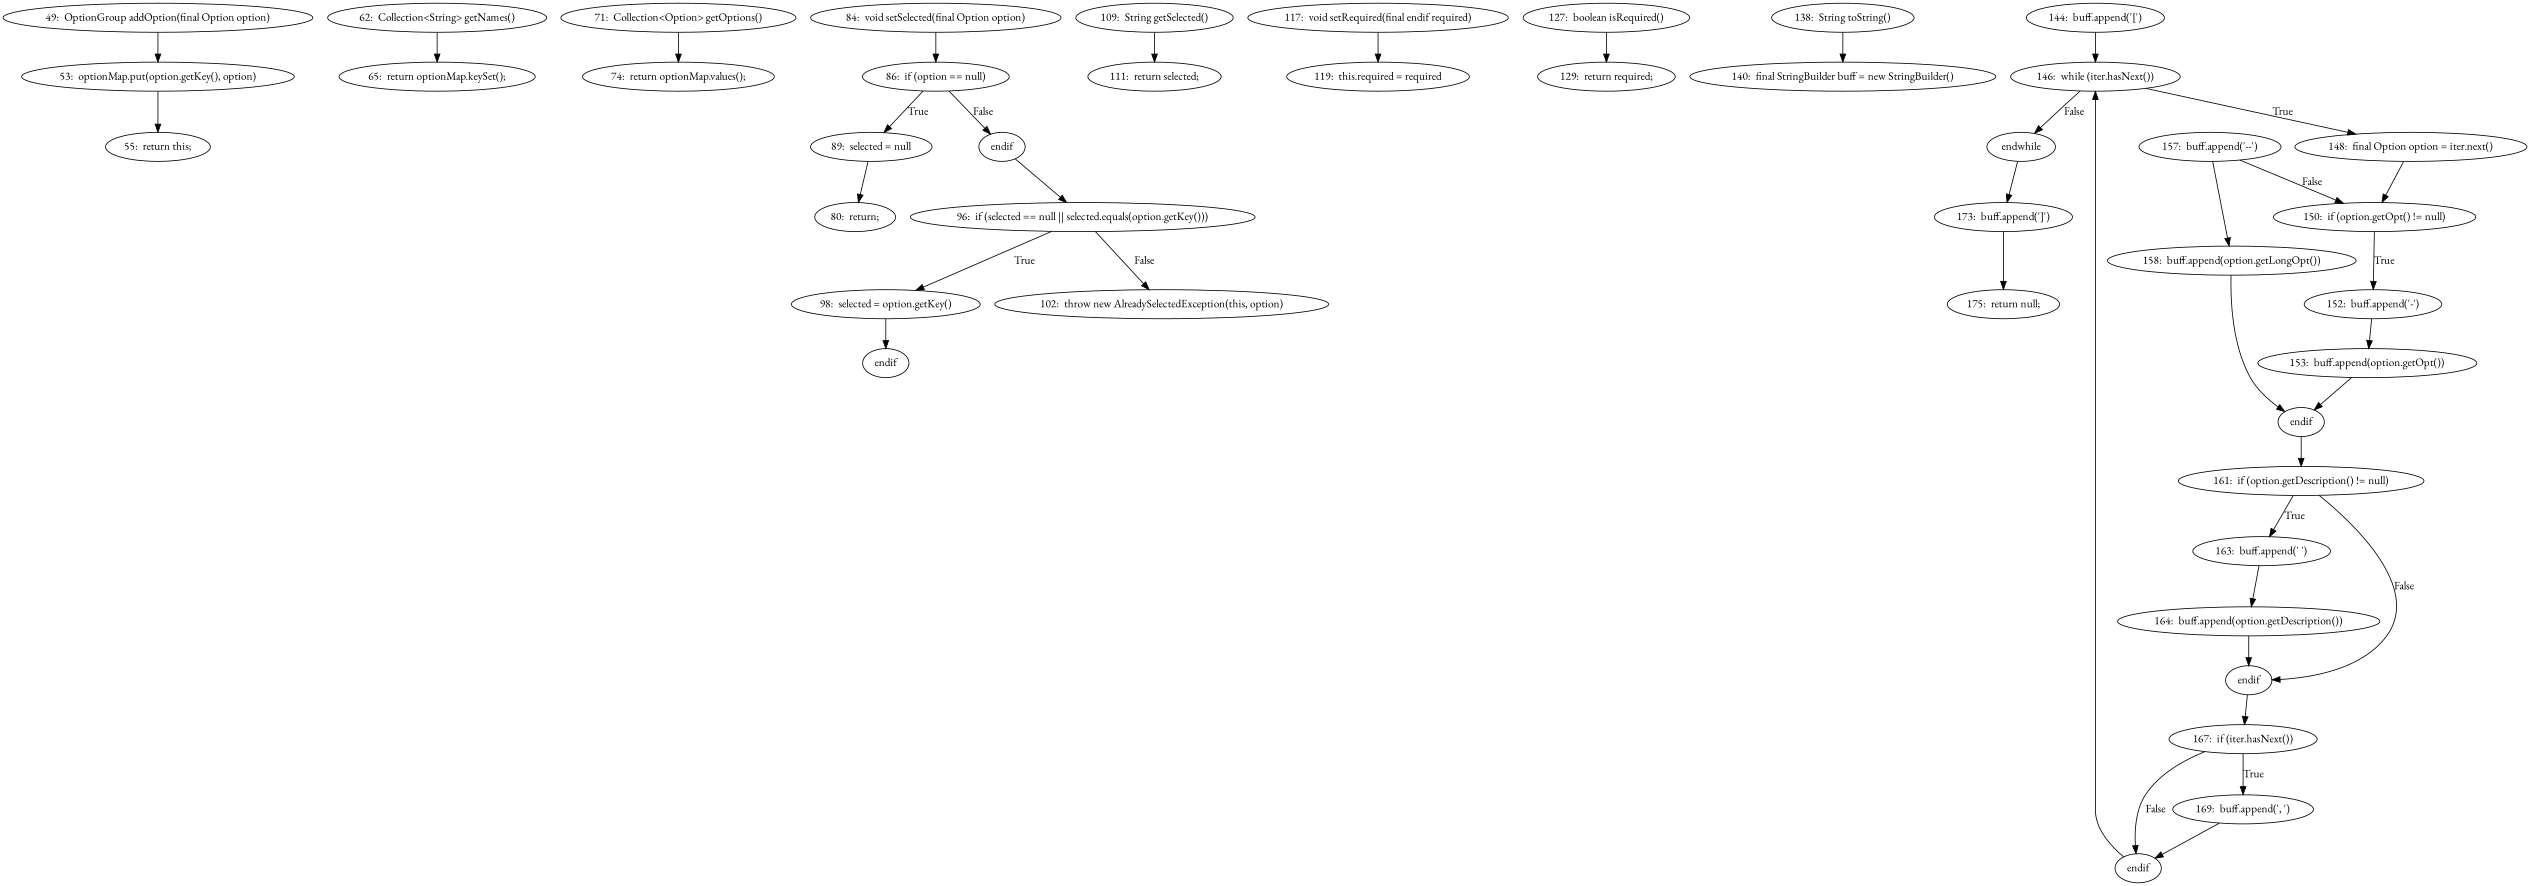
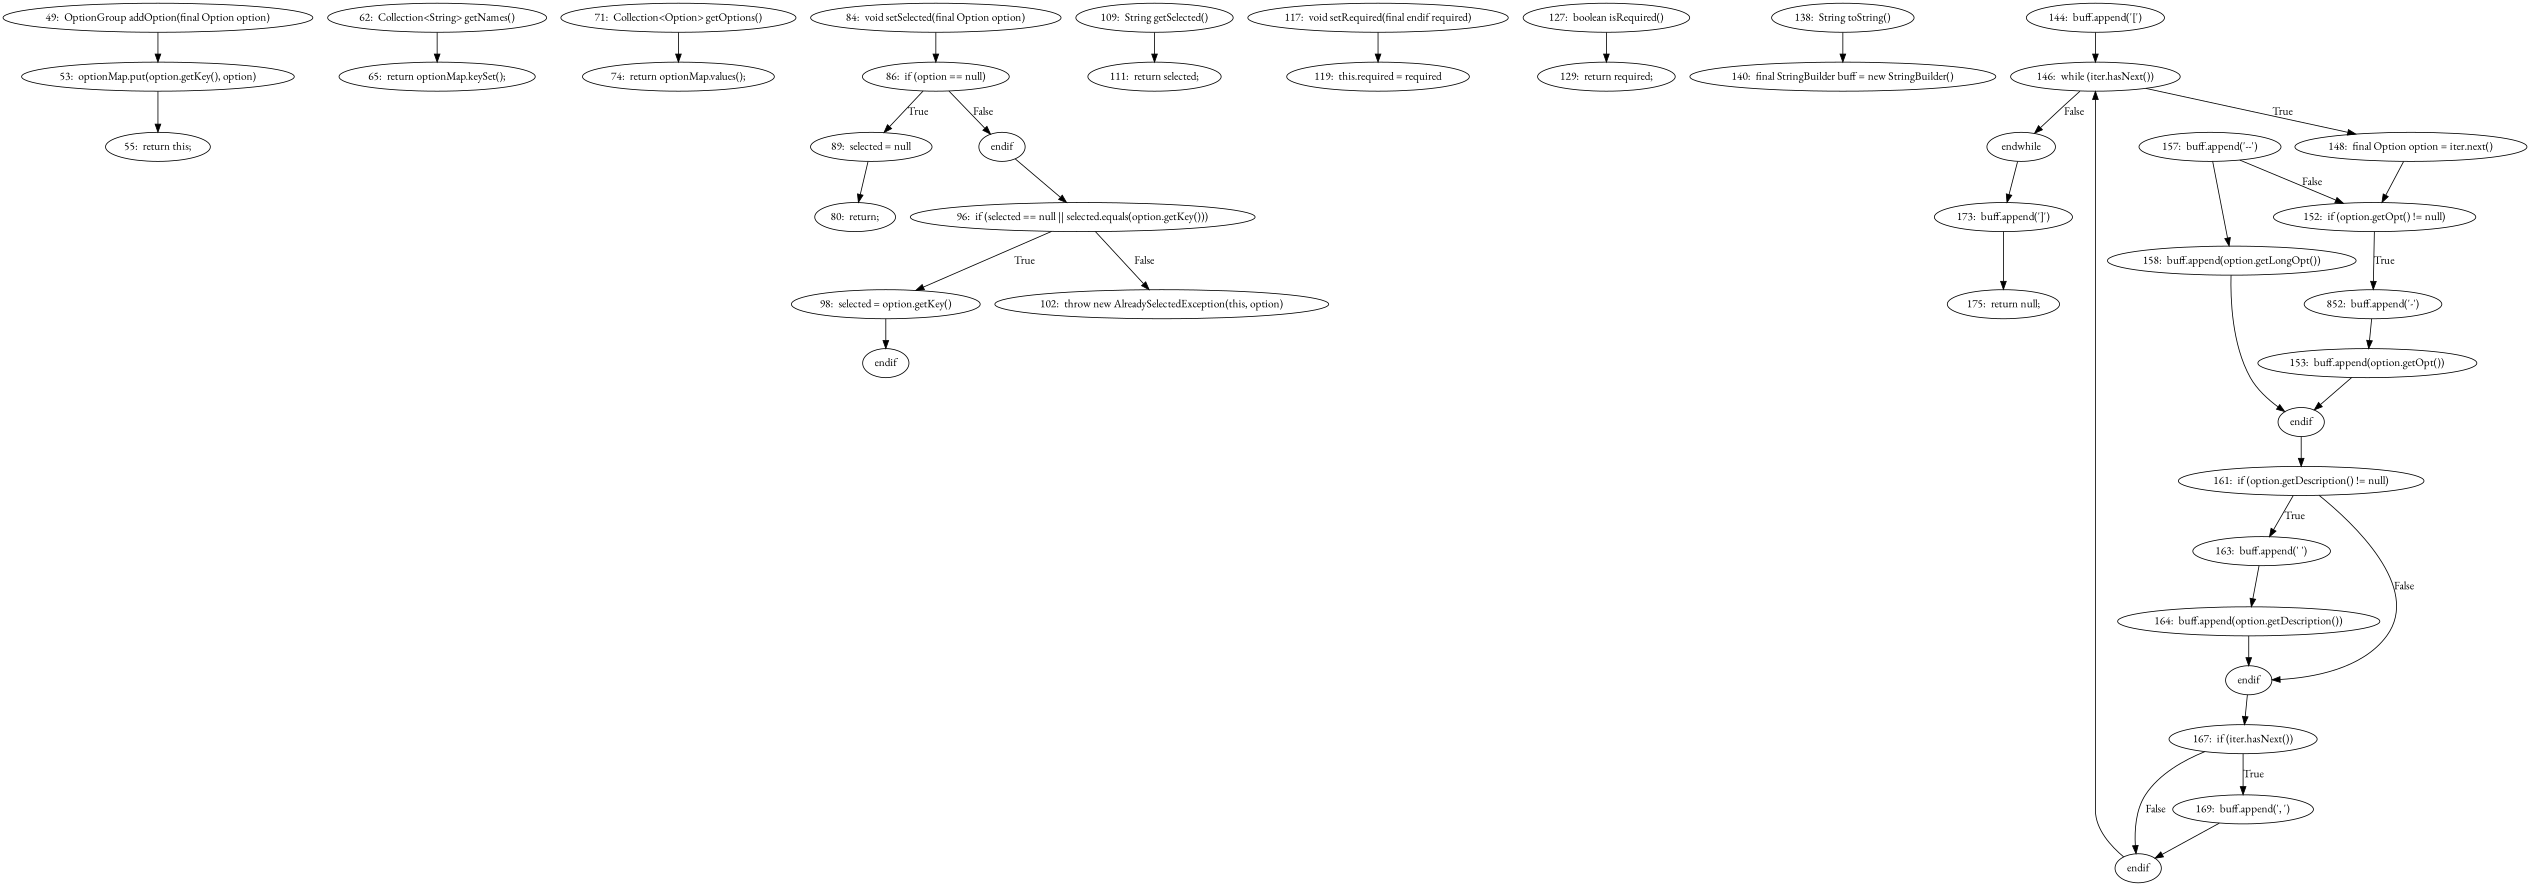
node "150:  if (option.getOpt() != null)": label "150:  if (option.getOpt() != null)" -> "152:  if (option.getOpt() != null)"
node "152:  buff.append('-')": label "152:  buff.append('-')" -> "852:  buff.append('-')"
